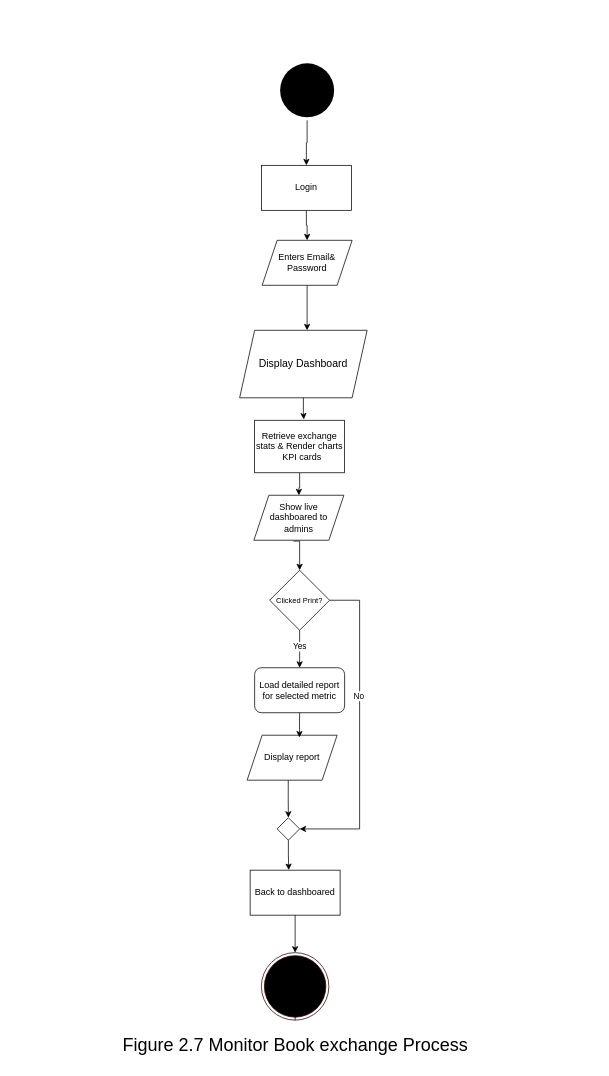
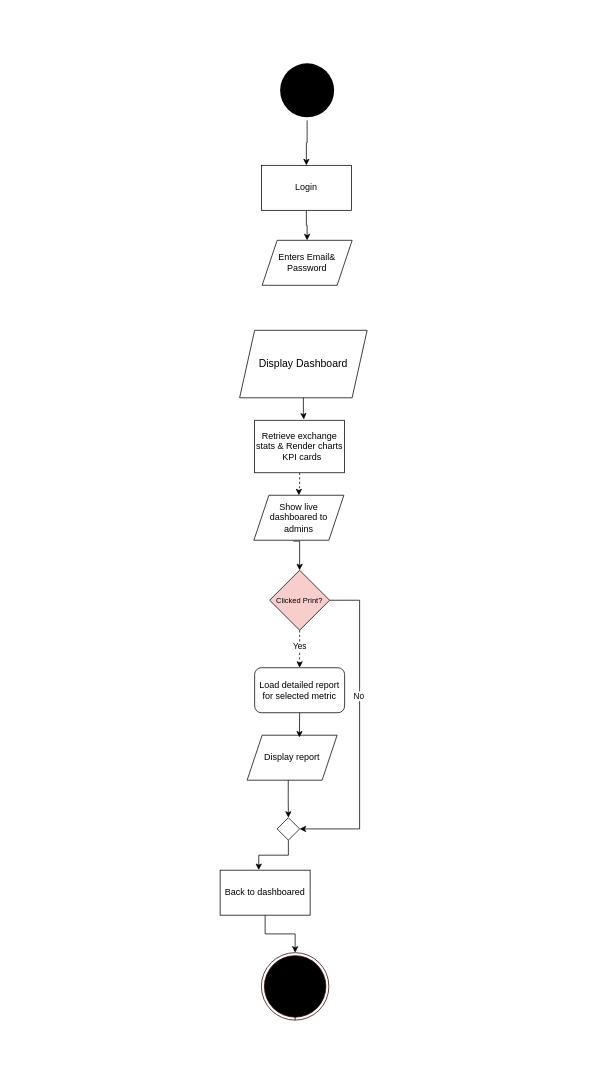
edge "Enters Email& Password" -> "Display Dashboard": removed
edge "Retrieve exchange stats & Render charts KPI cards" -> "Show live dashboared to admins": style solid -> dashed
node "Clicked Print?": fillcolor #ffffff -> #f8cecc
edge "Clicked Print?" -> "Load detailed report for selected metric": style solid -> dashed
node "Back to dashboared": moved (295, 893) -> (265, 893)
node "Figure 2.7 Monitor Book exchange Process": removed
